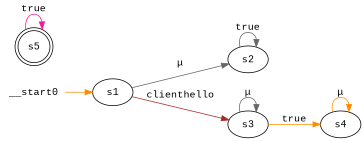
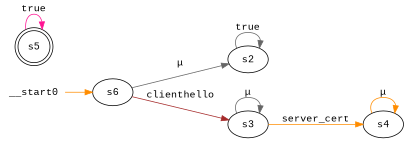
node "s1": label "s1" -> "s6"
edge "s3" -> "s4": label "true" -> "server_cert"
